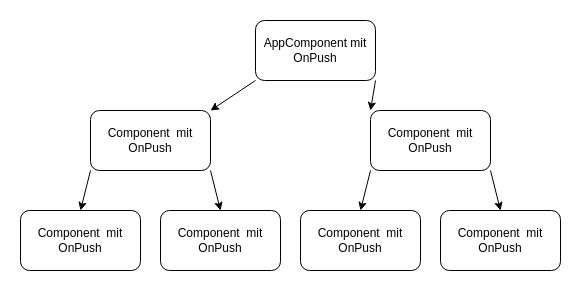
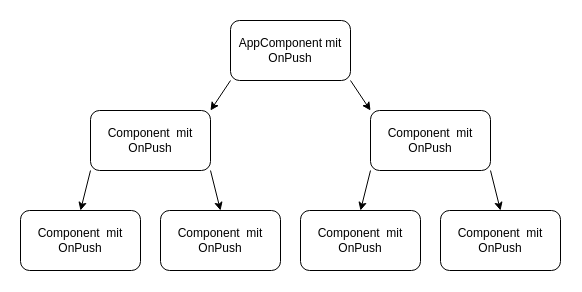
node "AppComponent mit OnPush": moved (316, 51) -> (291, 51)
